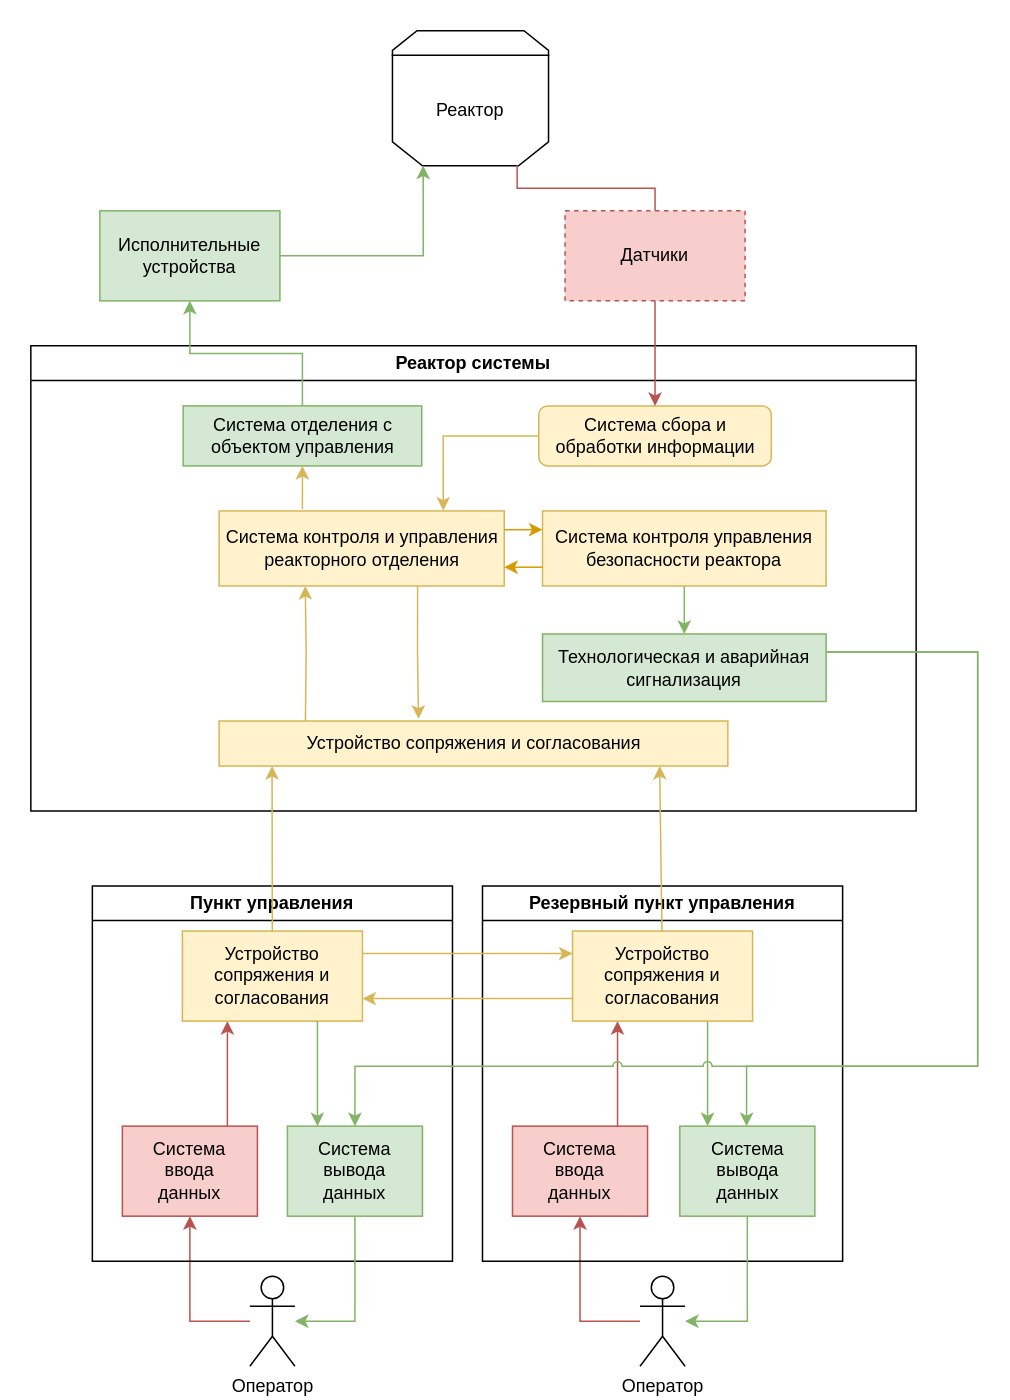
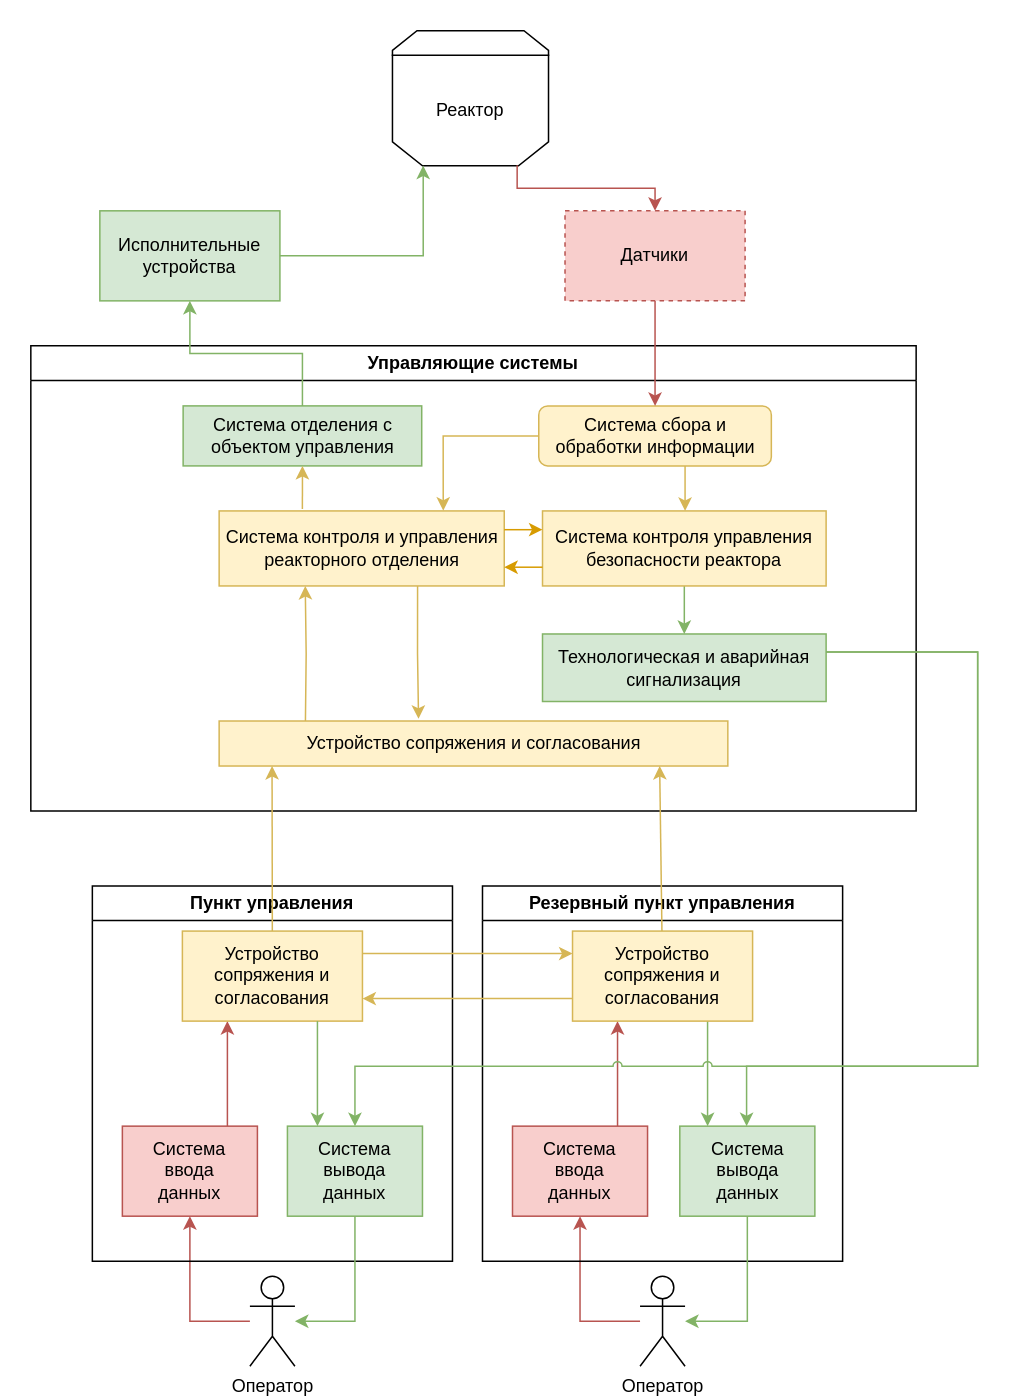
edge "Реактор" -- "Датчики": arrowhead none -> classic
node "Реактор системы": label "Реактор системы" -> "Управляющие системы"
edge "Система сбора и обработки информации" -> "Система контроля управления безопасности реактора": added
